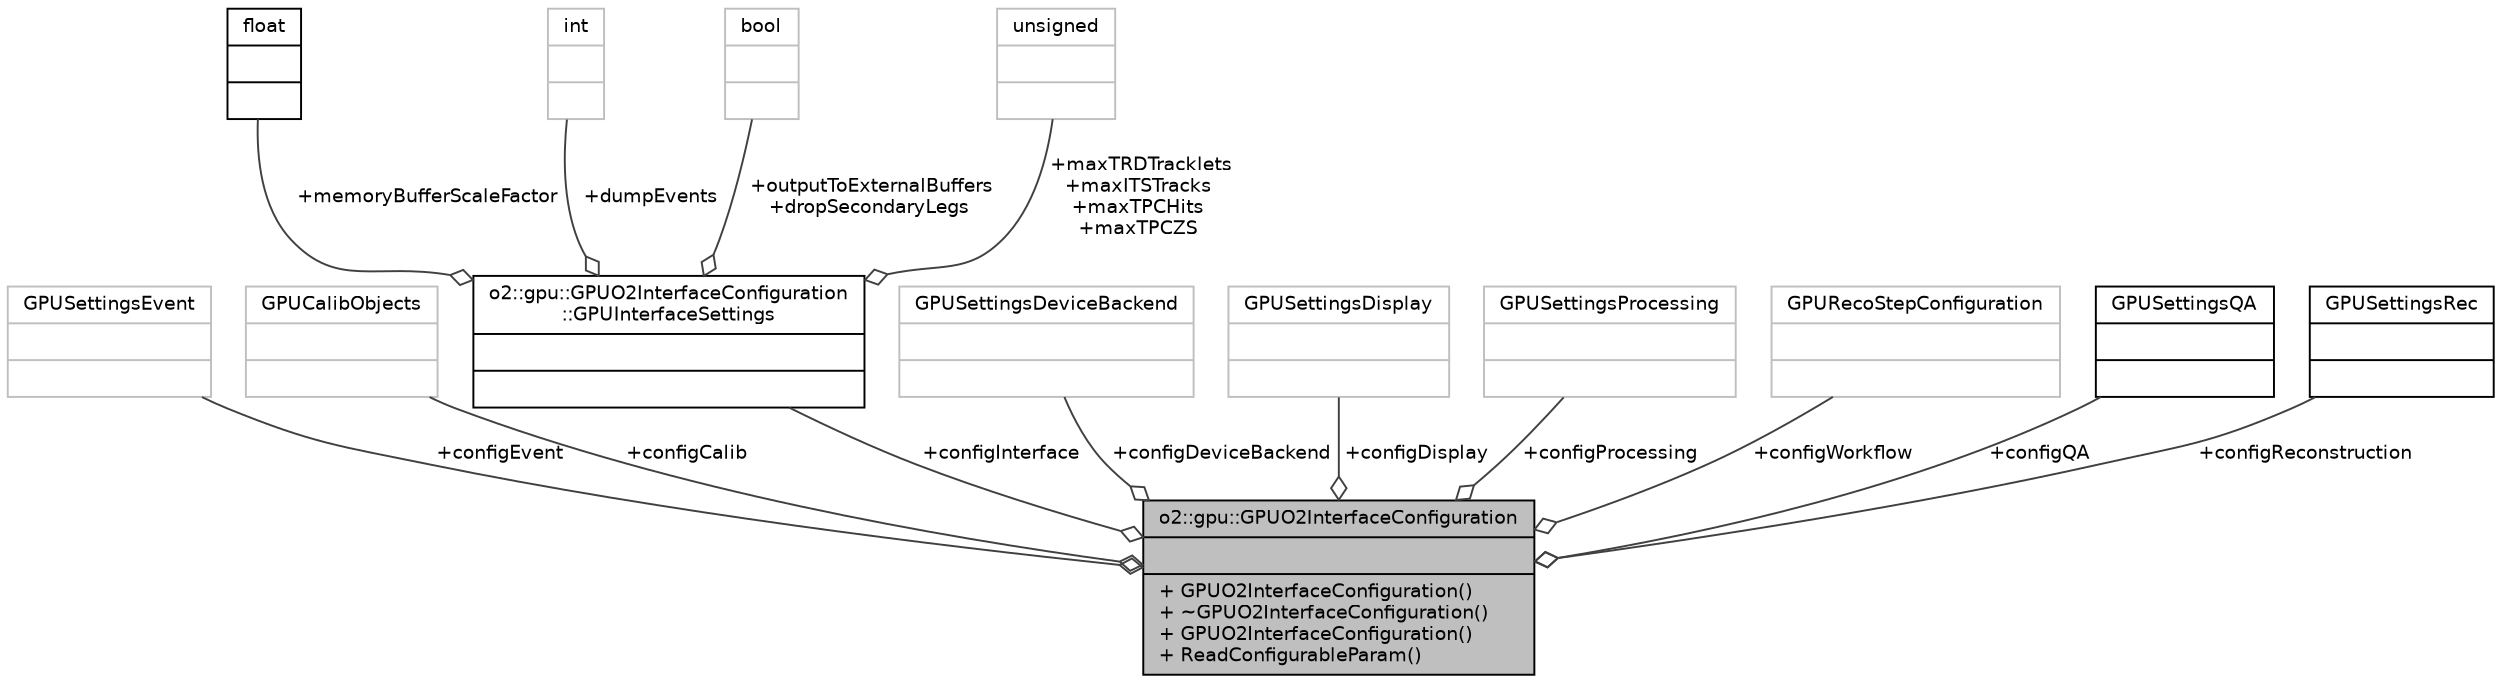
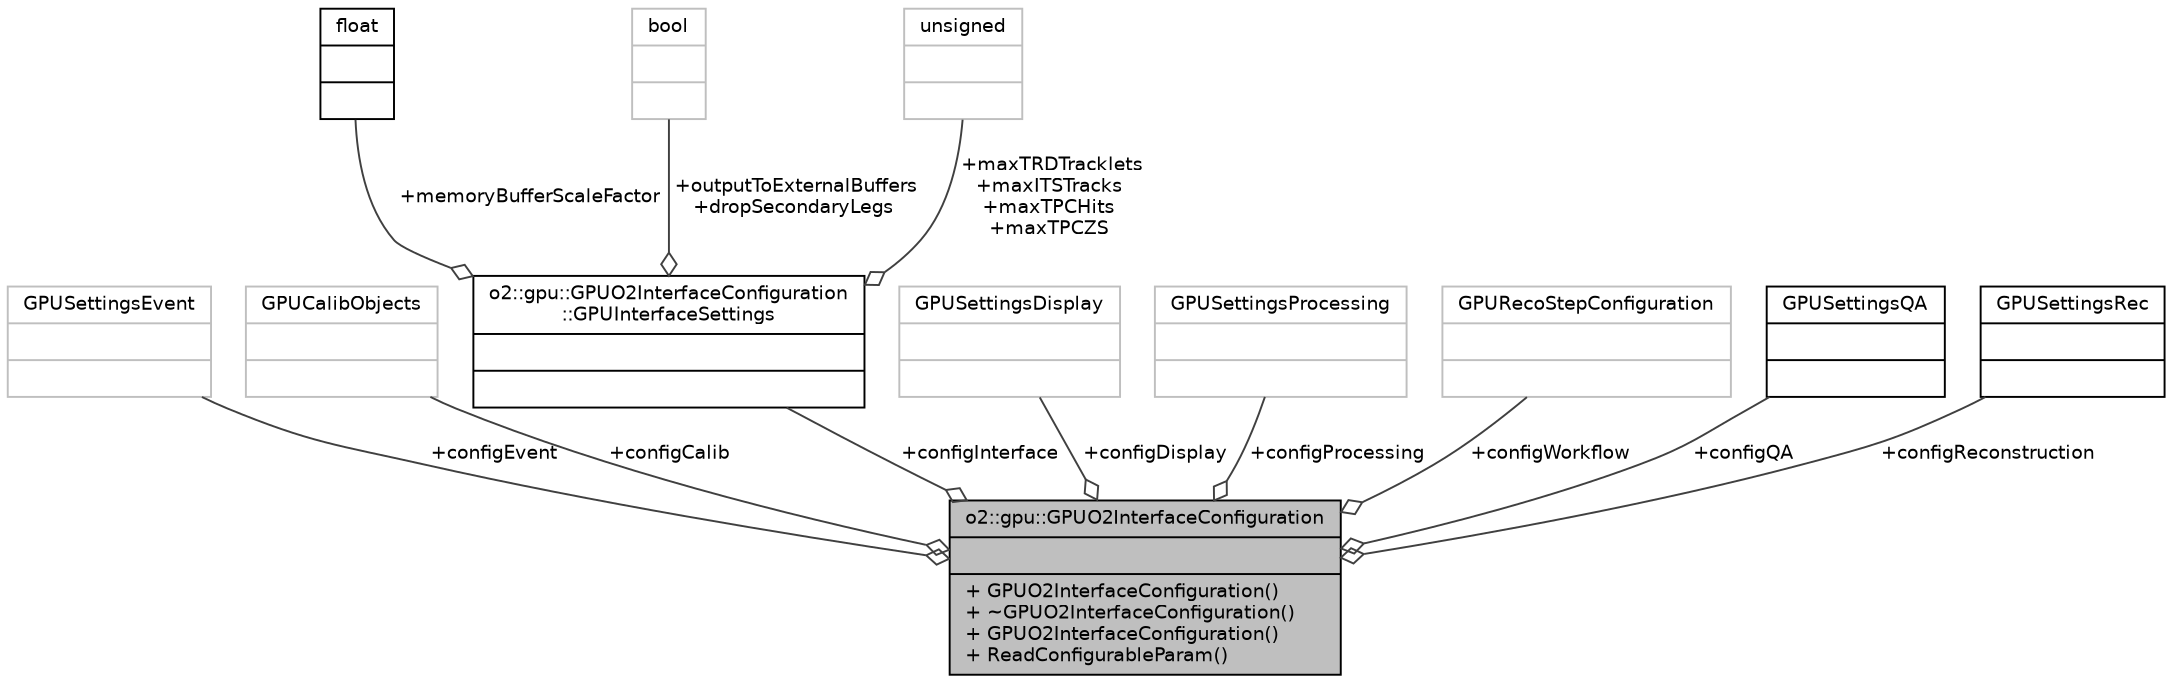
node "int": removed
node "GPUSettingsDeviceBackend": removed
